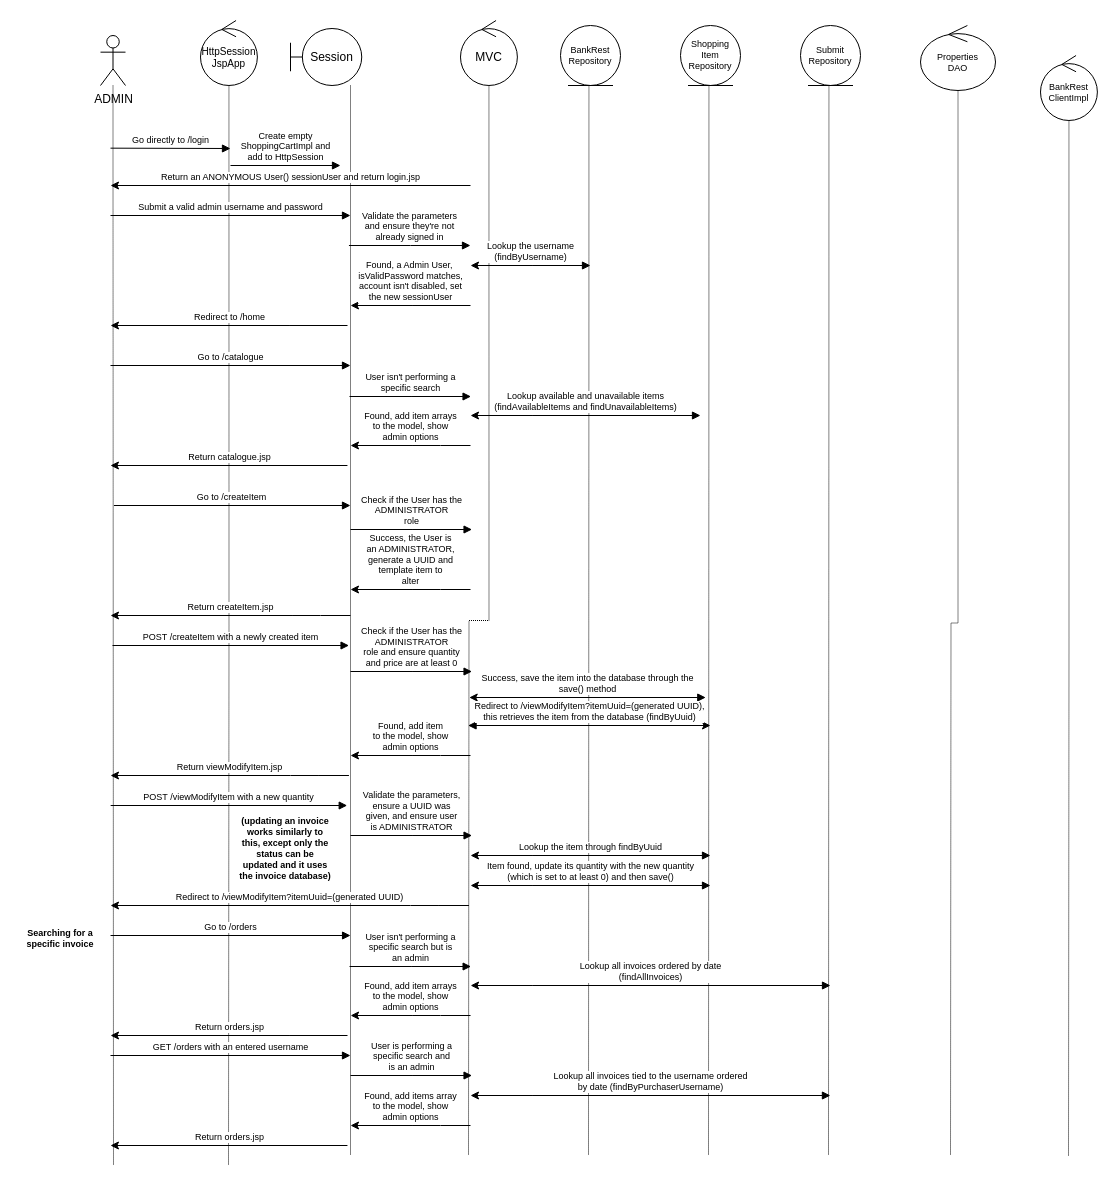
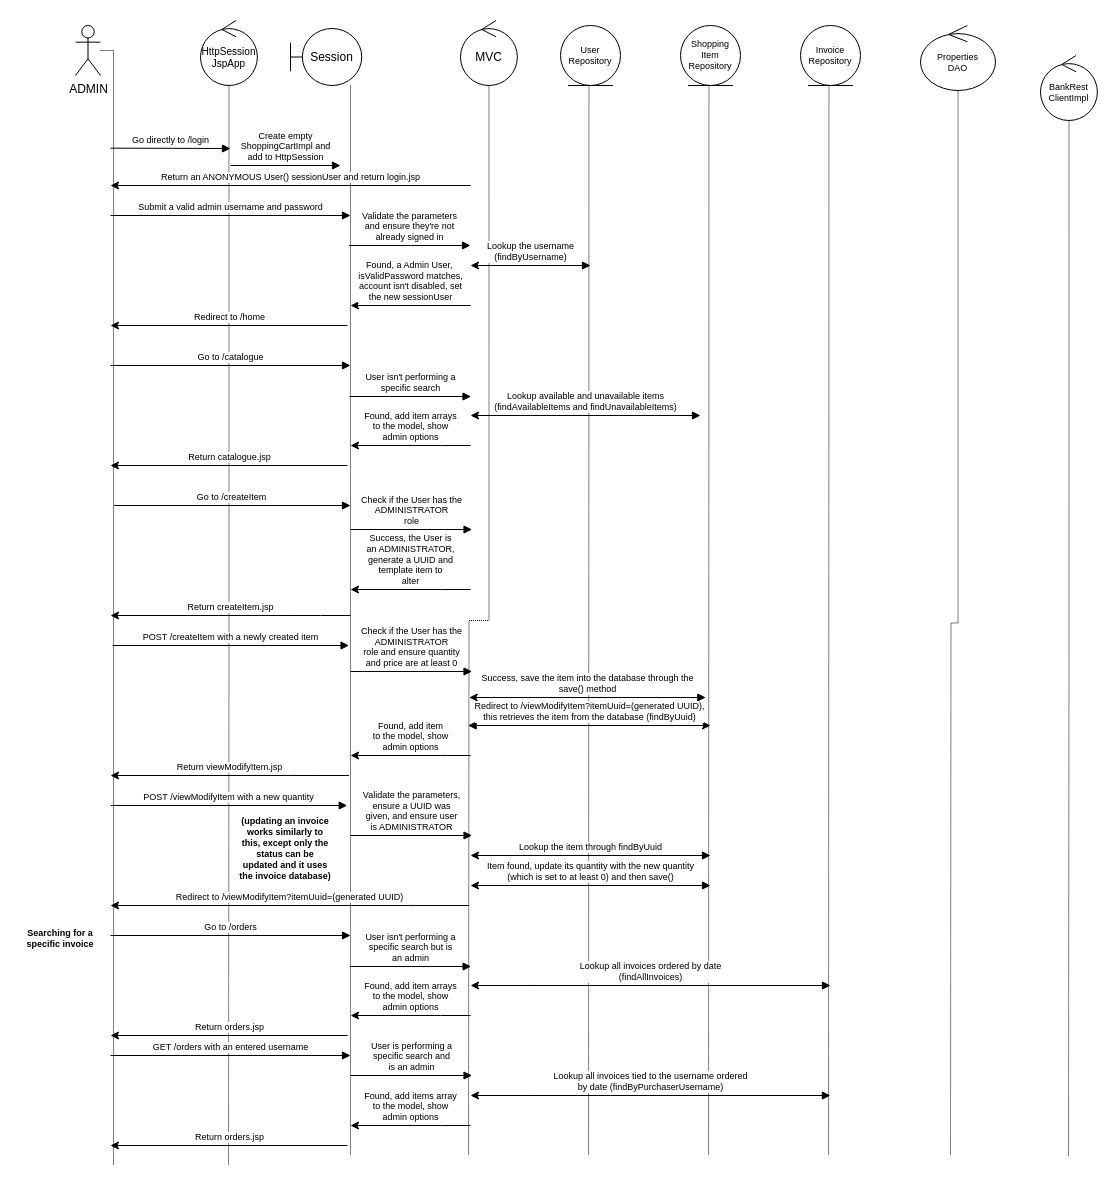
node "BankRest Repository": label "BankRest Repository" -> "User Repository"
node "Submit Repository": label "Submit Repository" -> "Invoice Repository"
node "ADMIN": moved (113, 61) -> (88, 51)
